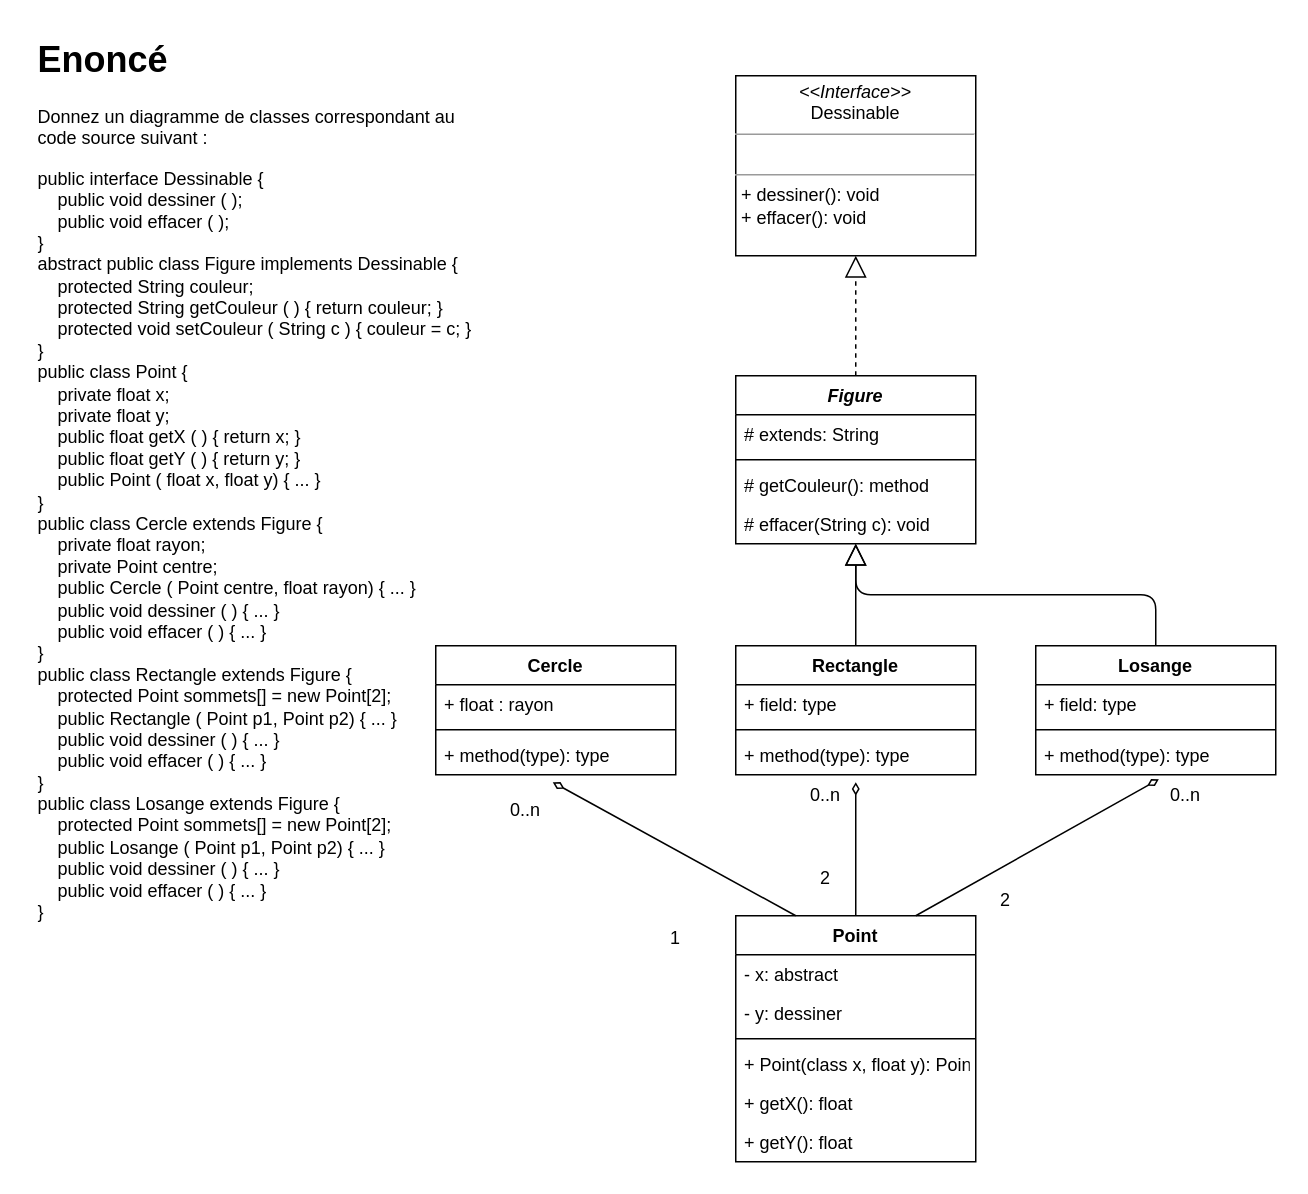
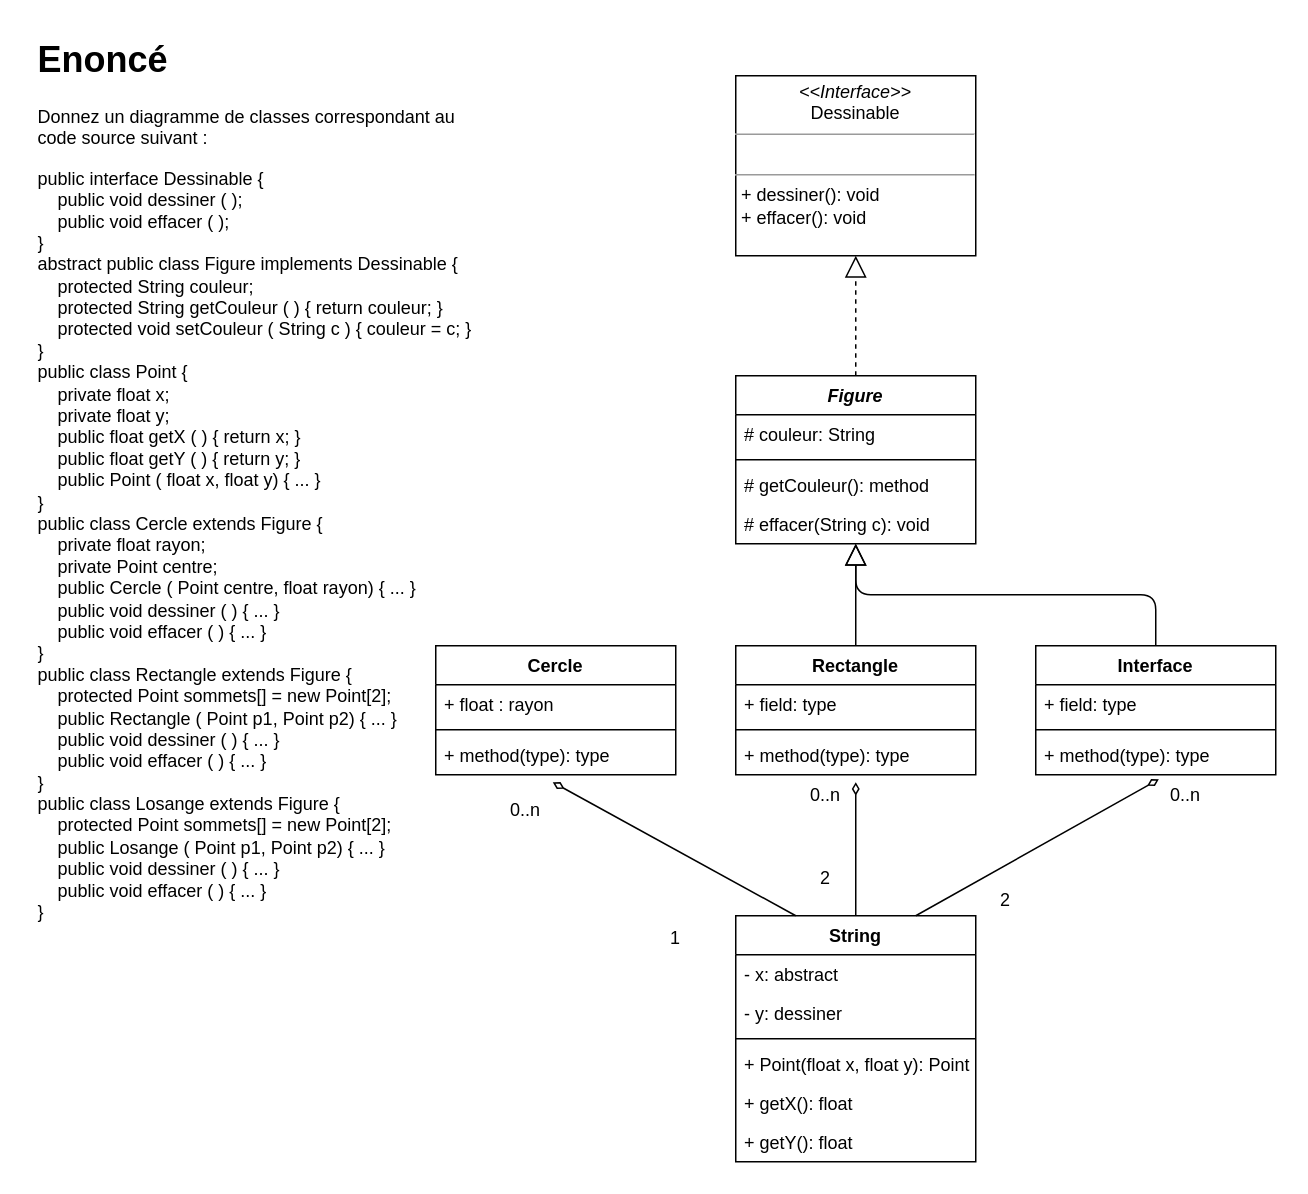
node "# extends: String": label "# extends: String" -> "# couleur: String"
node "Losange": label "Losange" -> "Interface"
node "Point": label "Point" -> "String"
node "+ Point(class x, float y): Point": label "+ Point(class x, float y): Point" -> "+ Point(float x, float y): Point"
